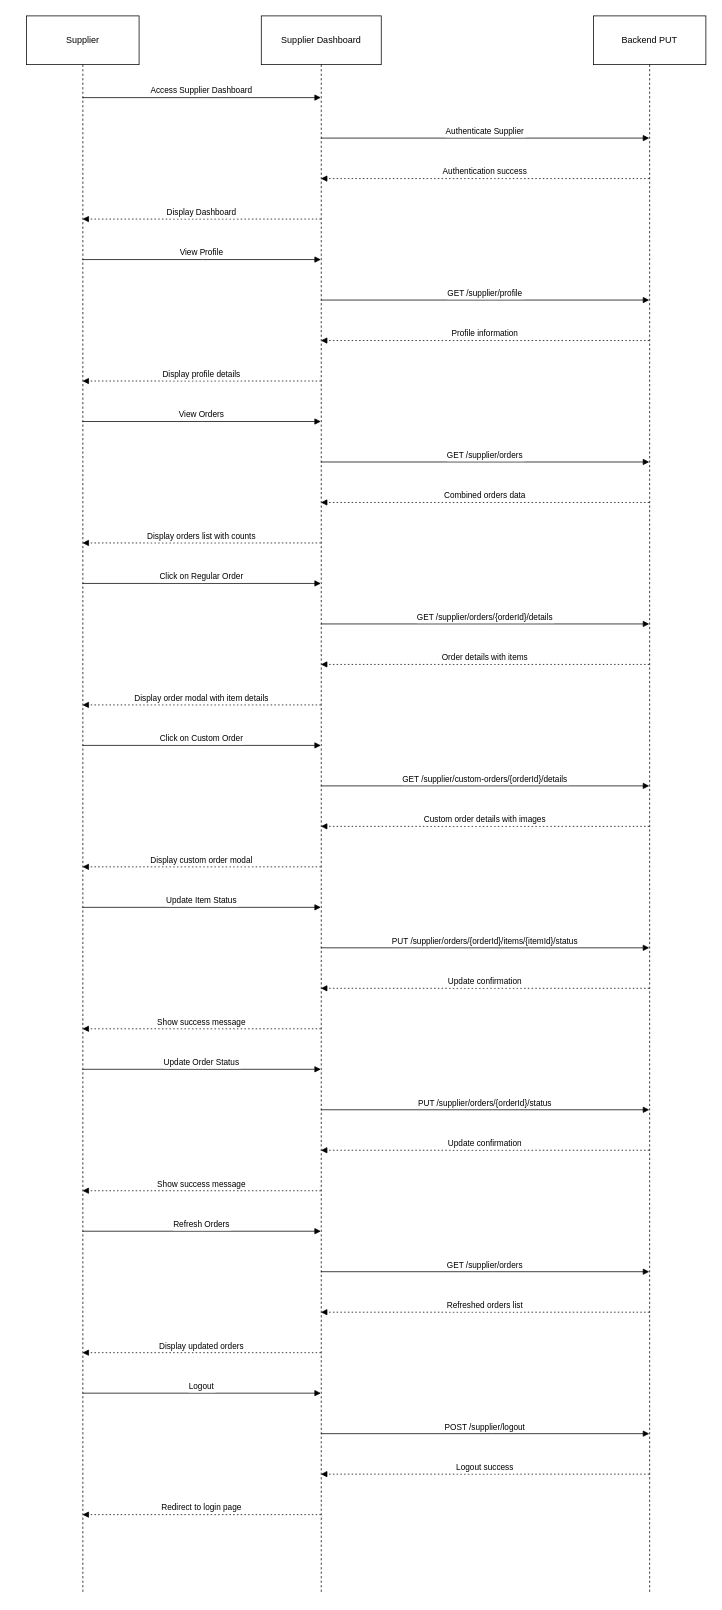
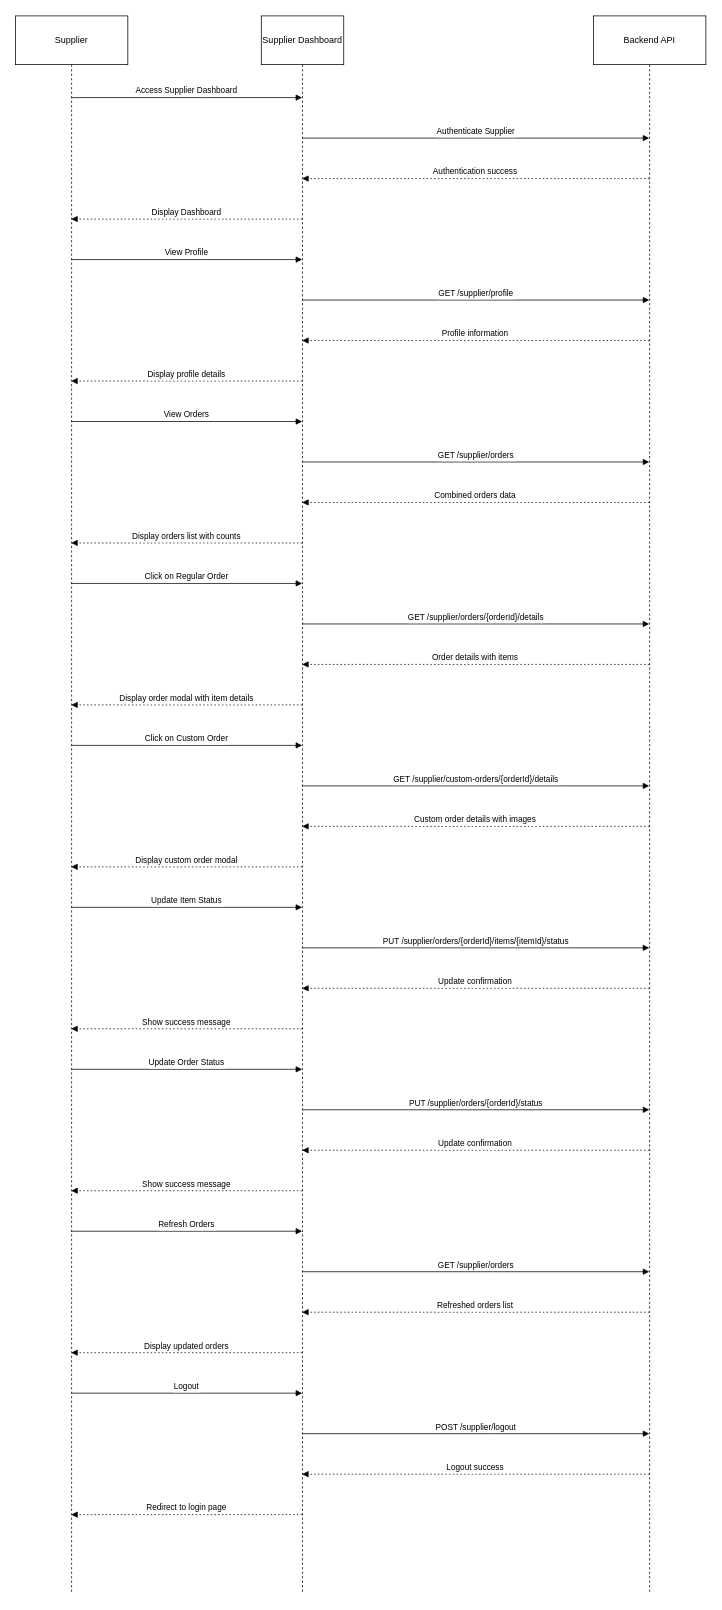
node "Backend PUT": label "Backend PUT" -> "Backend API"
node "Supplier": moved (83, 804) -> (72, 804)
node "Supplier Dashboard": size 120x1578 -> 83x1578
